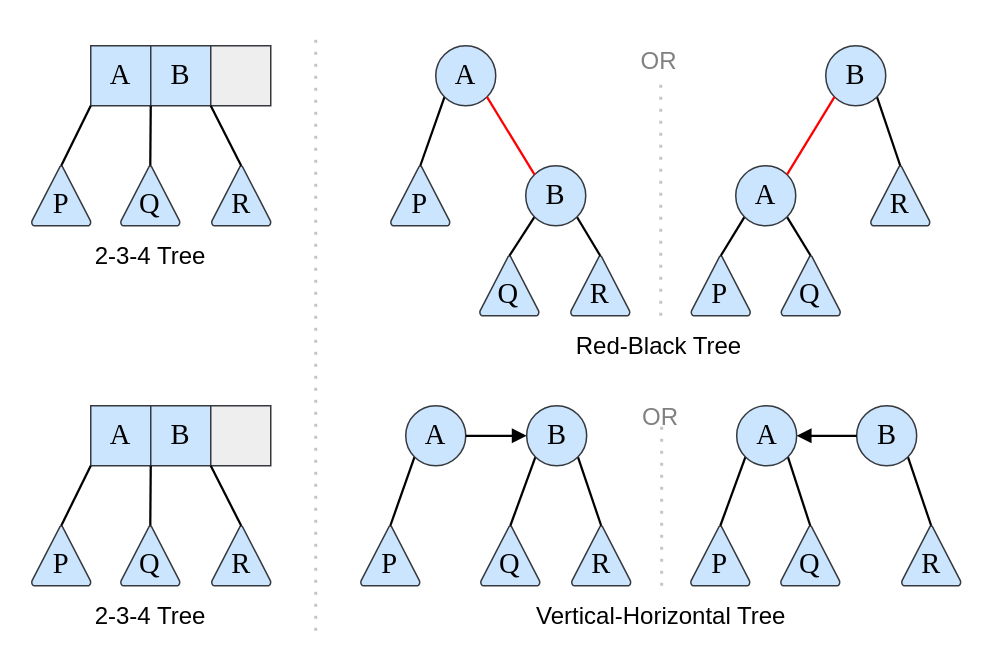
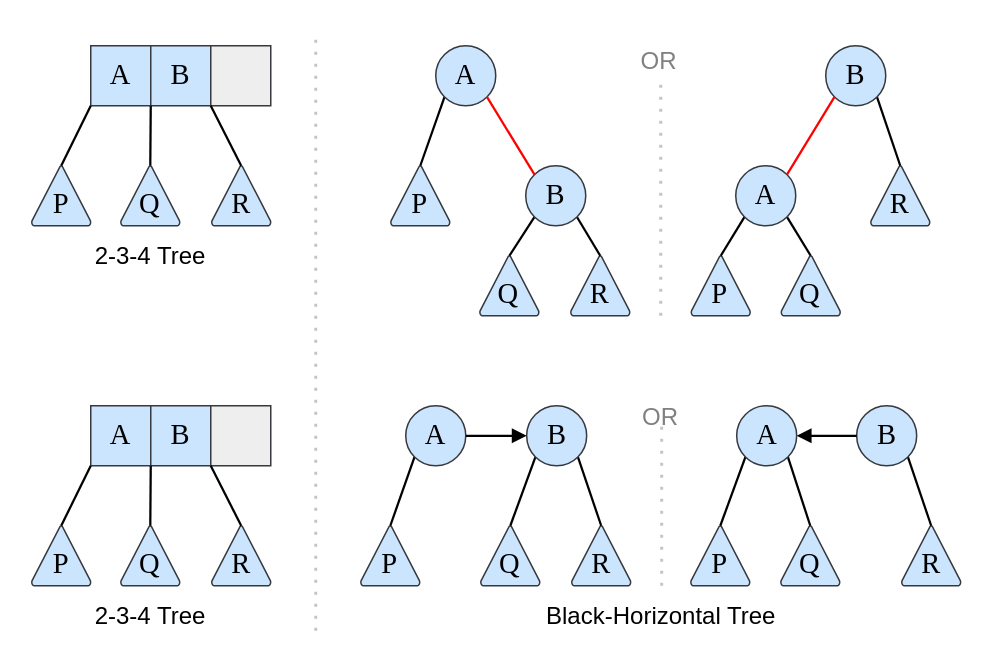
node "Red-Black Tree": removed
node "Vertical-Horizontal Tree": label "Vertical-Horizontal Tree" -> "Black-Horizontal Tree"
